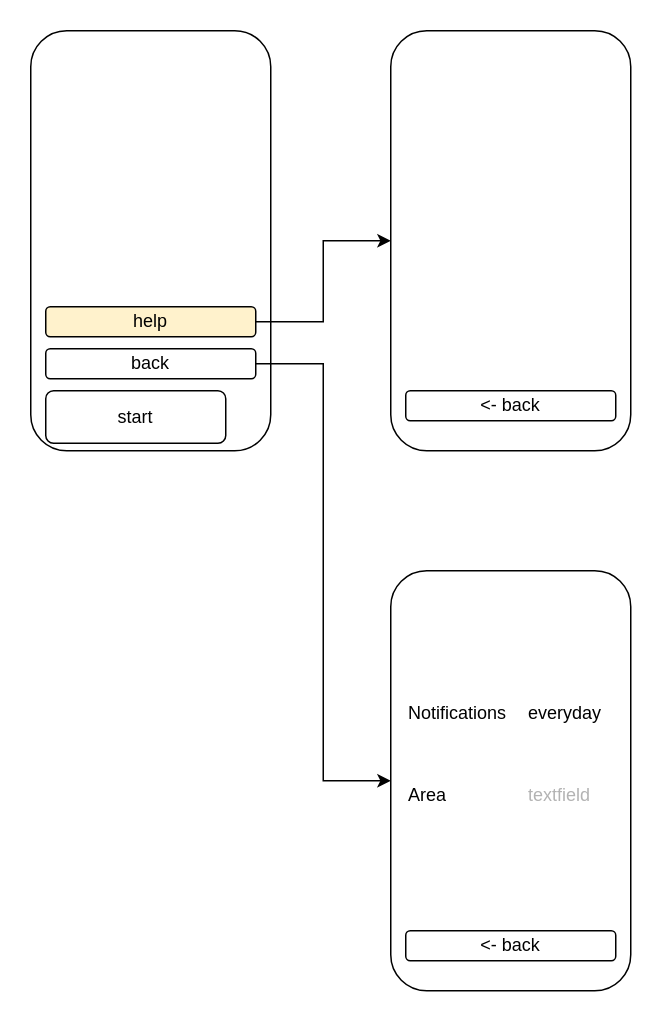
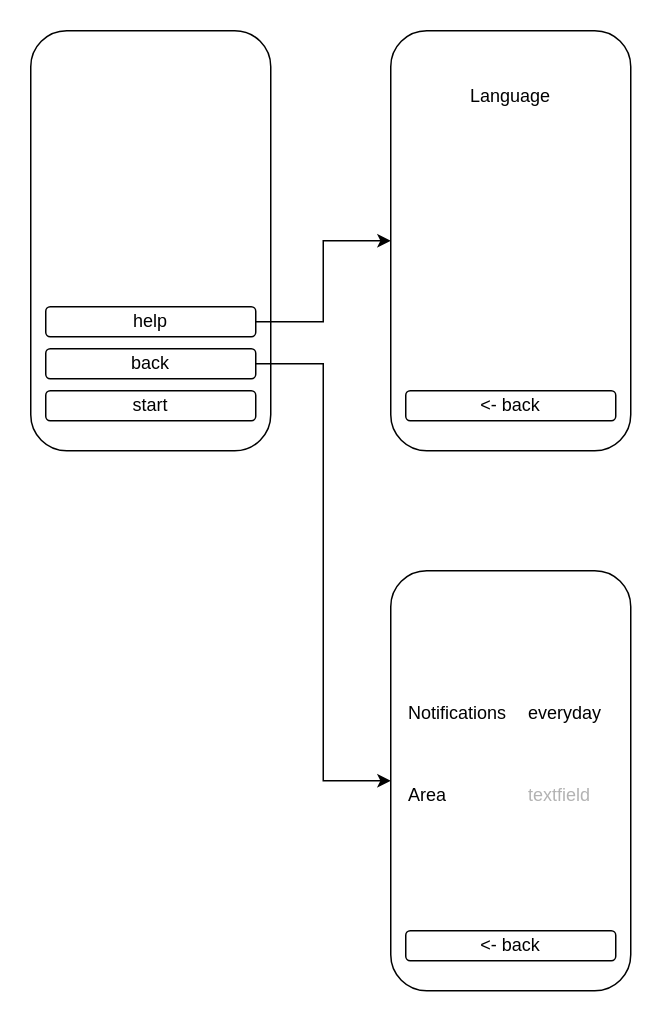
node "Language": added
node "help": fillcolor #fff2cc -> #ffffff
node "start": size 180x53 -> 210x30
